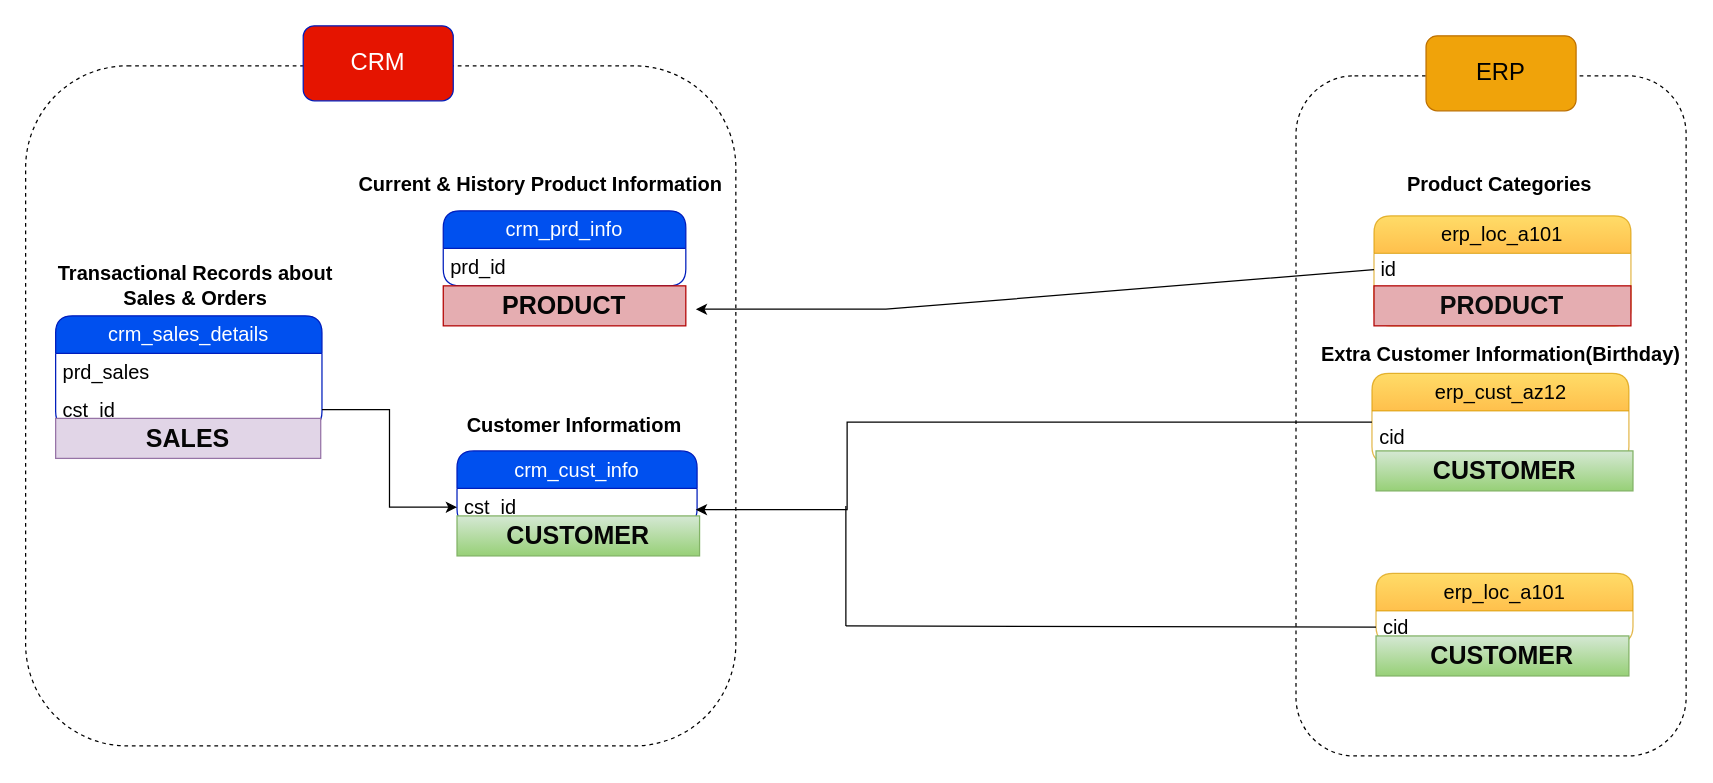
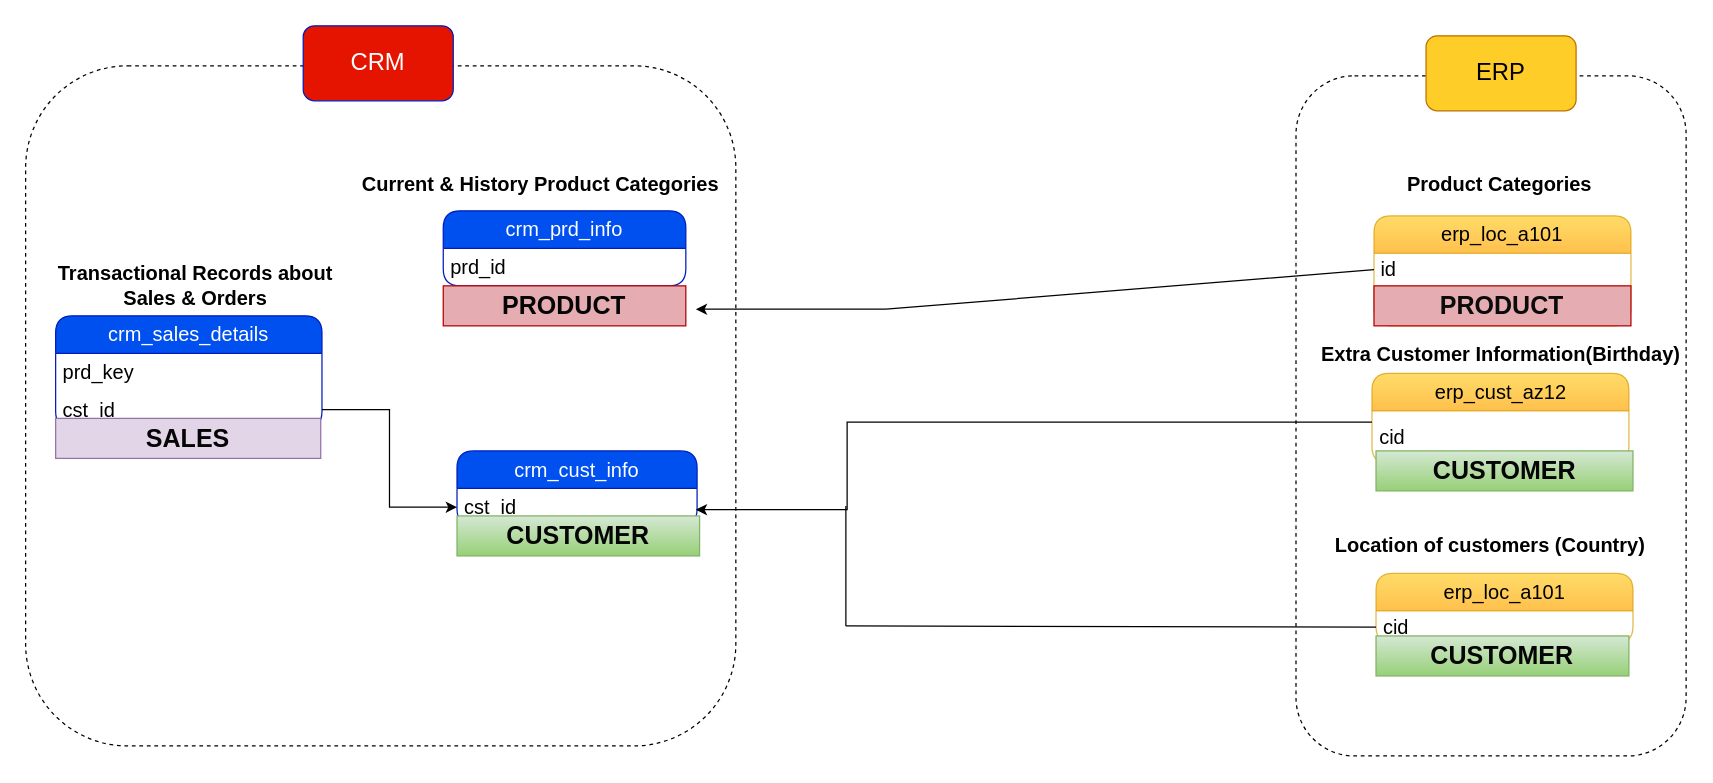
node "ERP": fillcolor #f0a30a -> #ffcd28
node "Current & History Product Information": label "Current & History Product Information" -> "Current & History Product Categories"
node "prd_sales": label "prd_sales" -> "prd_key"
node "Customer Informatiom": removed
node "Location of customers (Country)": added
